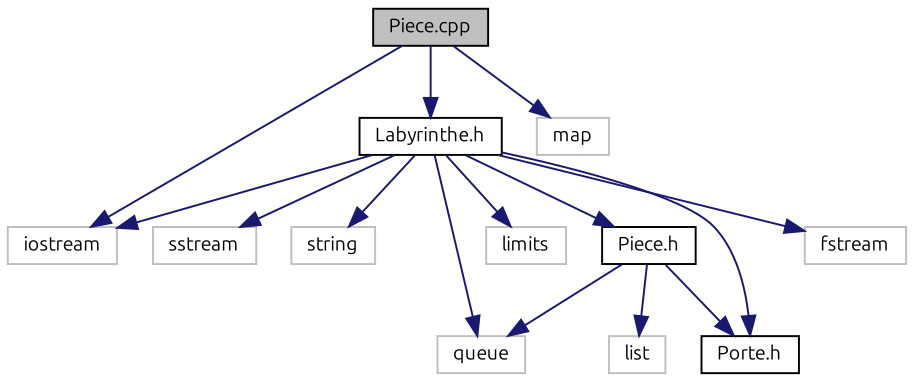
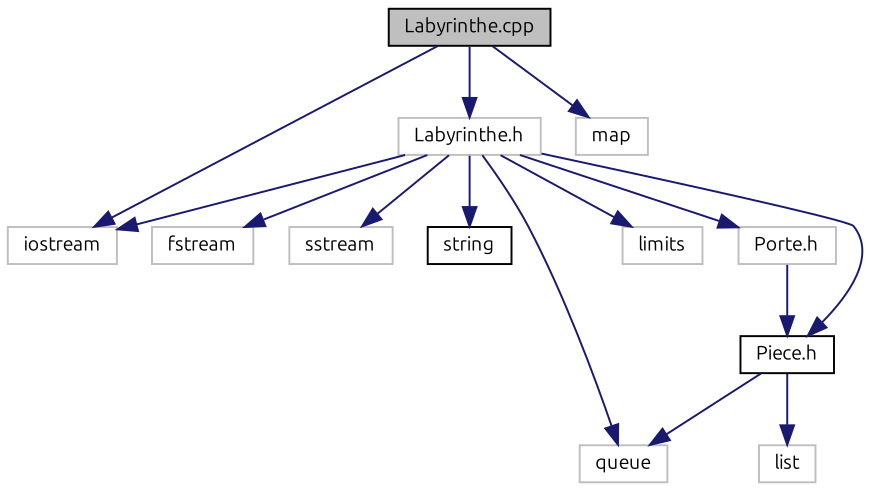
node "Piece.cpp": label "Piece.cpp" -> "Labyrinthe.cpp"
node "Labyrinthe.h": color black -> grey75
node "string": color grey75 -> black
edge "Piece.h" -> "Porte.h": reversed
node "Porte.h": color black -> grey75
